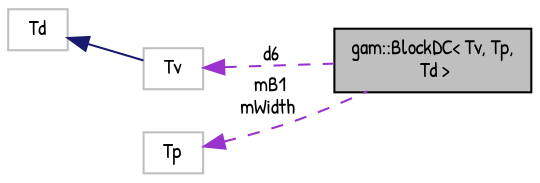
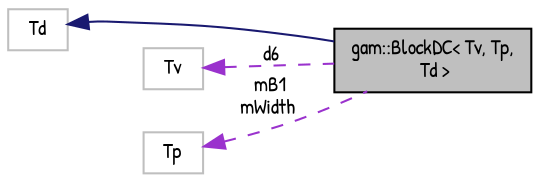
edge "Tv" -> "Td": now "gam::BlockDC< Tv, Tp, Td >" -> "Td"
